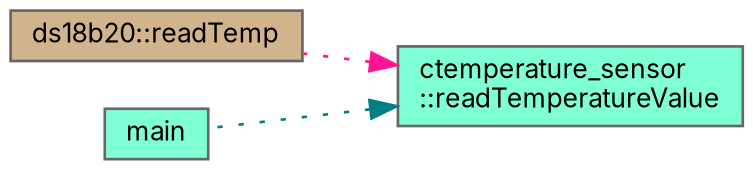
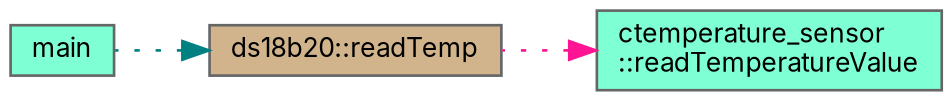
edge "main" -> "ctemperature_sensor ::readTemperatureValue": now "main" -> "ds18b20::readTemp"
